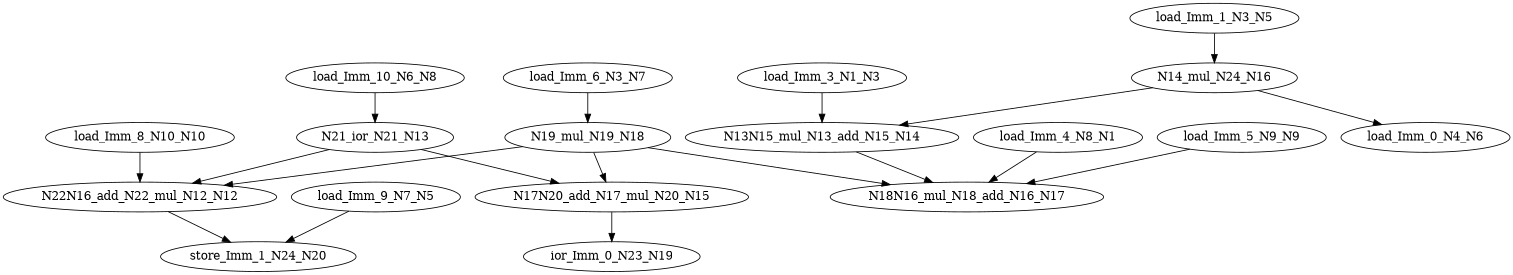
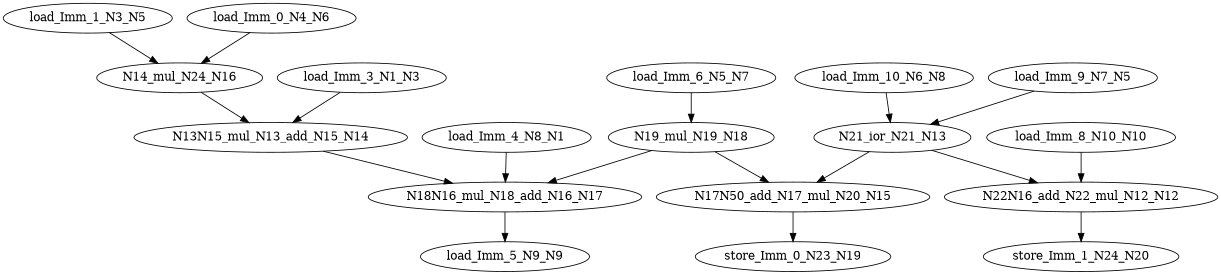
node "load_Imm_6_N3_N7": label "load_Imm_6_N3_N7" -> "load_Imm_6_N5_N7"
edge "N14_mul_N24_N16" -> "load_Imm_0_N4_N6": reversed
edge "N19_mul_N19_N18" -> "N22N16_add_N22_mul_N12_N12": removed
edge "load_Imm_5_N9_N9" -> "N18N16_mul_N18_add_N16_N17": reversed
node "N17N20_add_N17_mul_N20_N15": label "N17N20_add_N17_mul_N20_N15" -> "N17N50_add_N17_mul_N20_N15"
edge "load_Imm_9_N7_N5" -> "store_Imm_1_N24_N20": now "load_Imm_9_N7_N5" -> "N21_ior_N21_N13"
node "ior_Imm_0_N23_N19": label "ior_Imm_0_N23_N19" -> "store_Imm_0_N23_N19"
